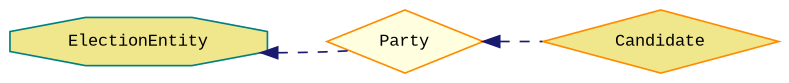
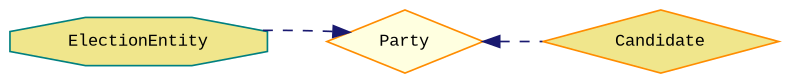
edge "Party" -> "ElectionEntity": reversed
